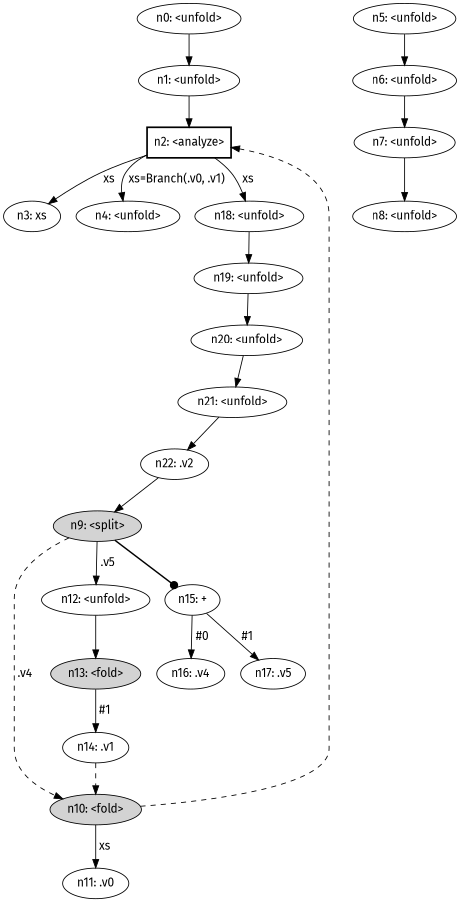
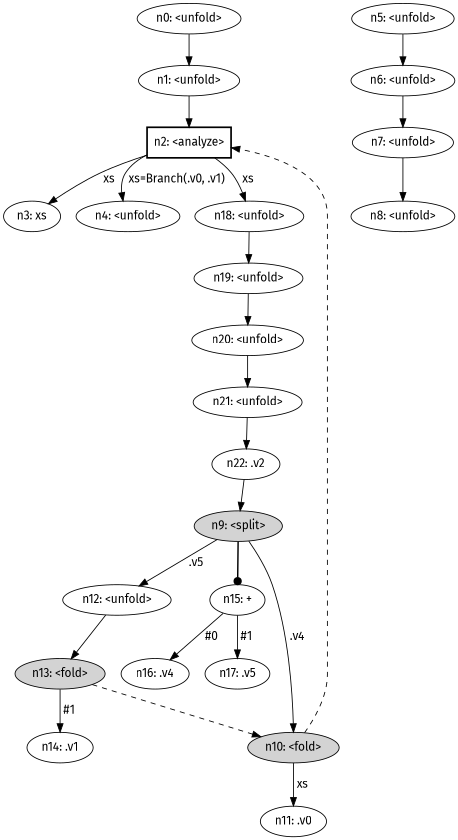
edge "n9: <split>" -> "n10: <fold>": style dashed -> solid
edge "n14: .v1" -> "n10: <fold>": now "n13: <fold>" -> "n10: <fold>"
